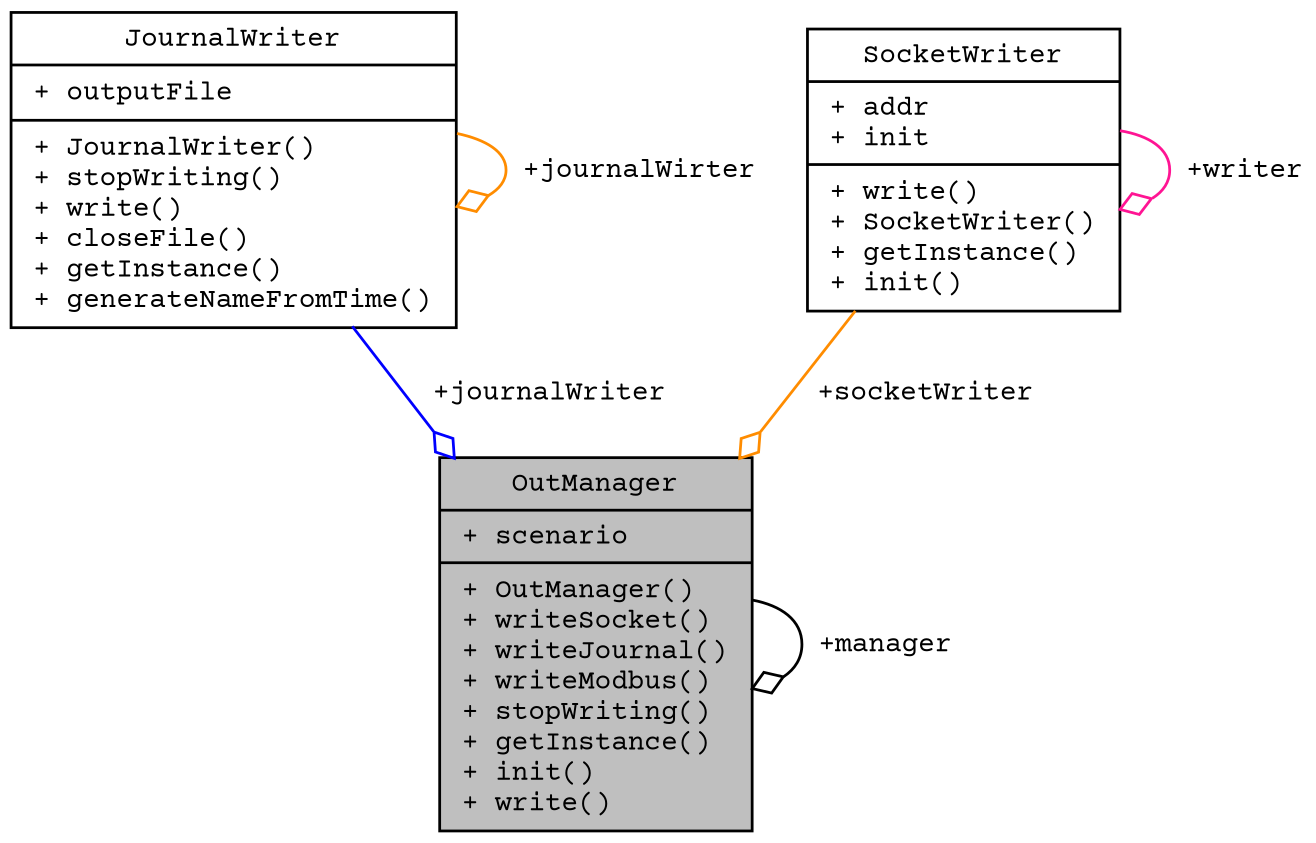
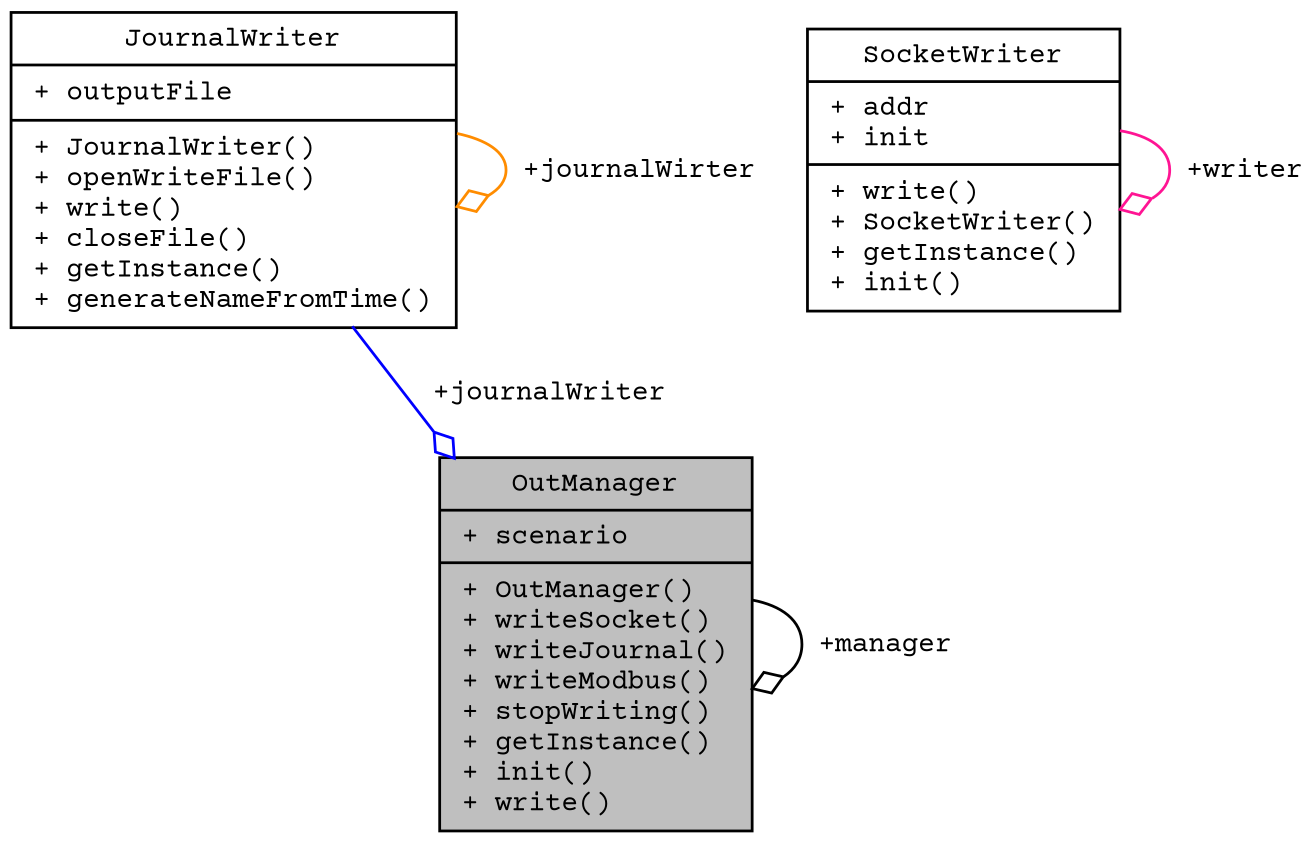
node "JournalWriter": text "+ stopWriting()" -> "+ openWriteFile()"
edge "SocketWriter" -> "OutManager": removed, label "+socketWriter"
